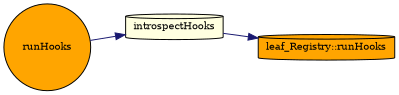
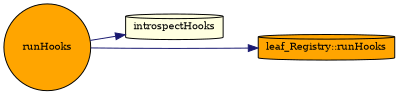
edge "introspectHooks" -> "leaf_Registry::runHooks": now "runHooks" -> "leaf_Registry::runHooks"
